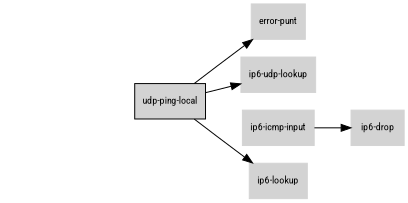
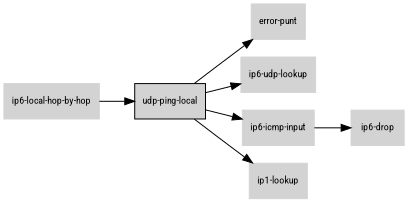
node "ip6-local-hop-by-hop": added
edge "udp-ping-local" -> "ip6-icmp-input": added
node "ip6-lookup": label "ip6-lookup" -> "ip1-lookup"
